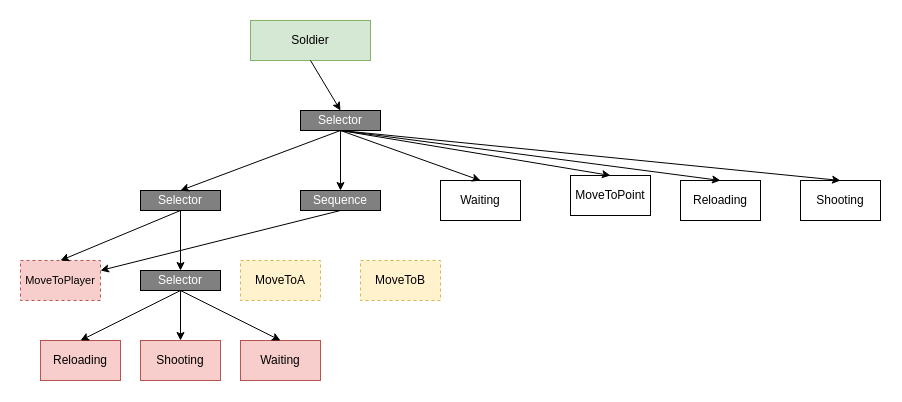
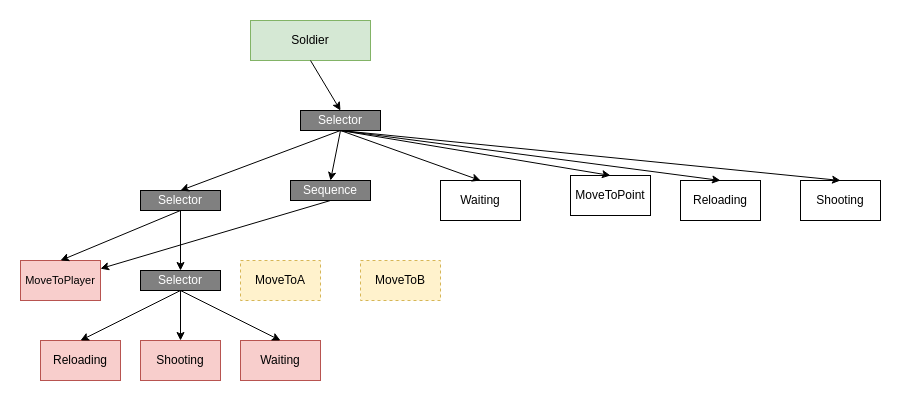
node "Sequence": moved (341, 201) -> (331, 191)
node "MoveToPlayer": style dashed -> solid
